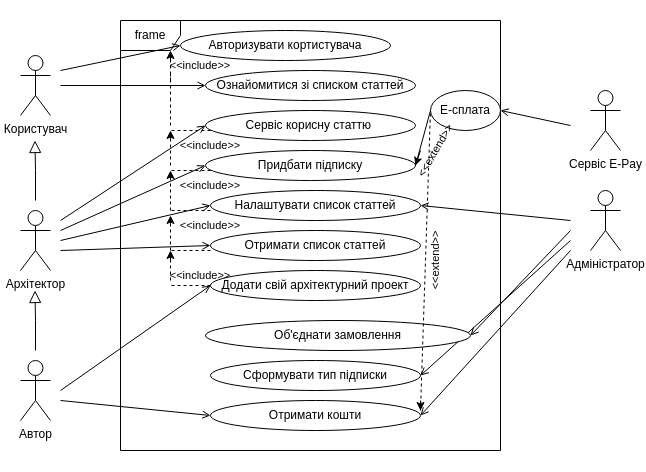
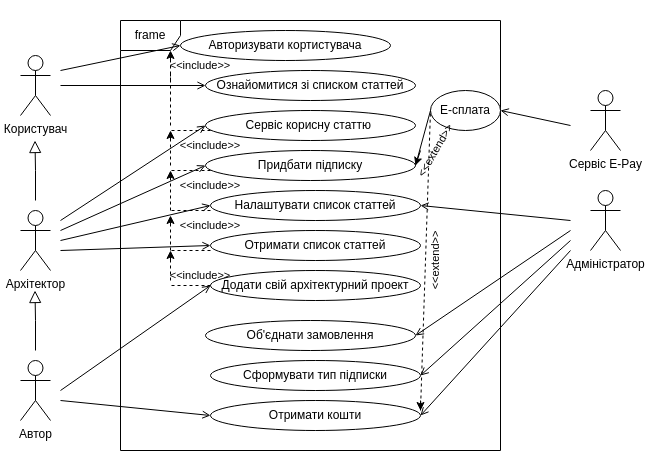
node "Об'єднати замовлення": size 265x30 -> 210x30
